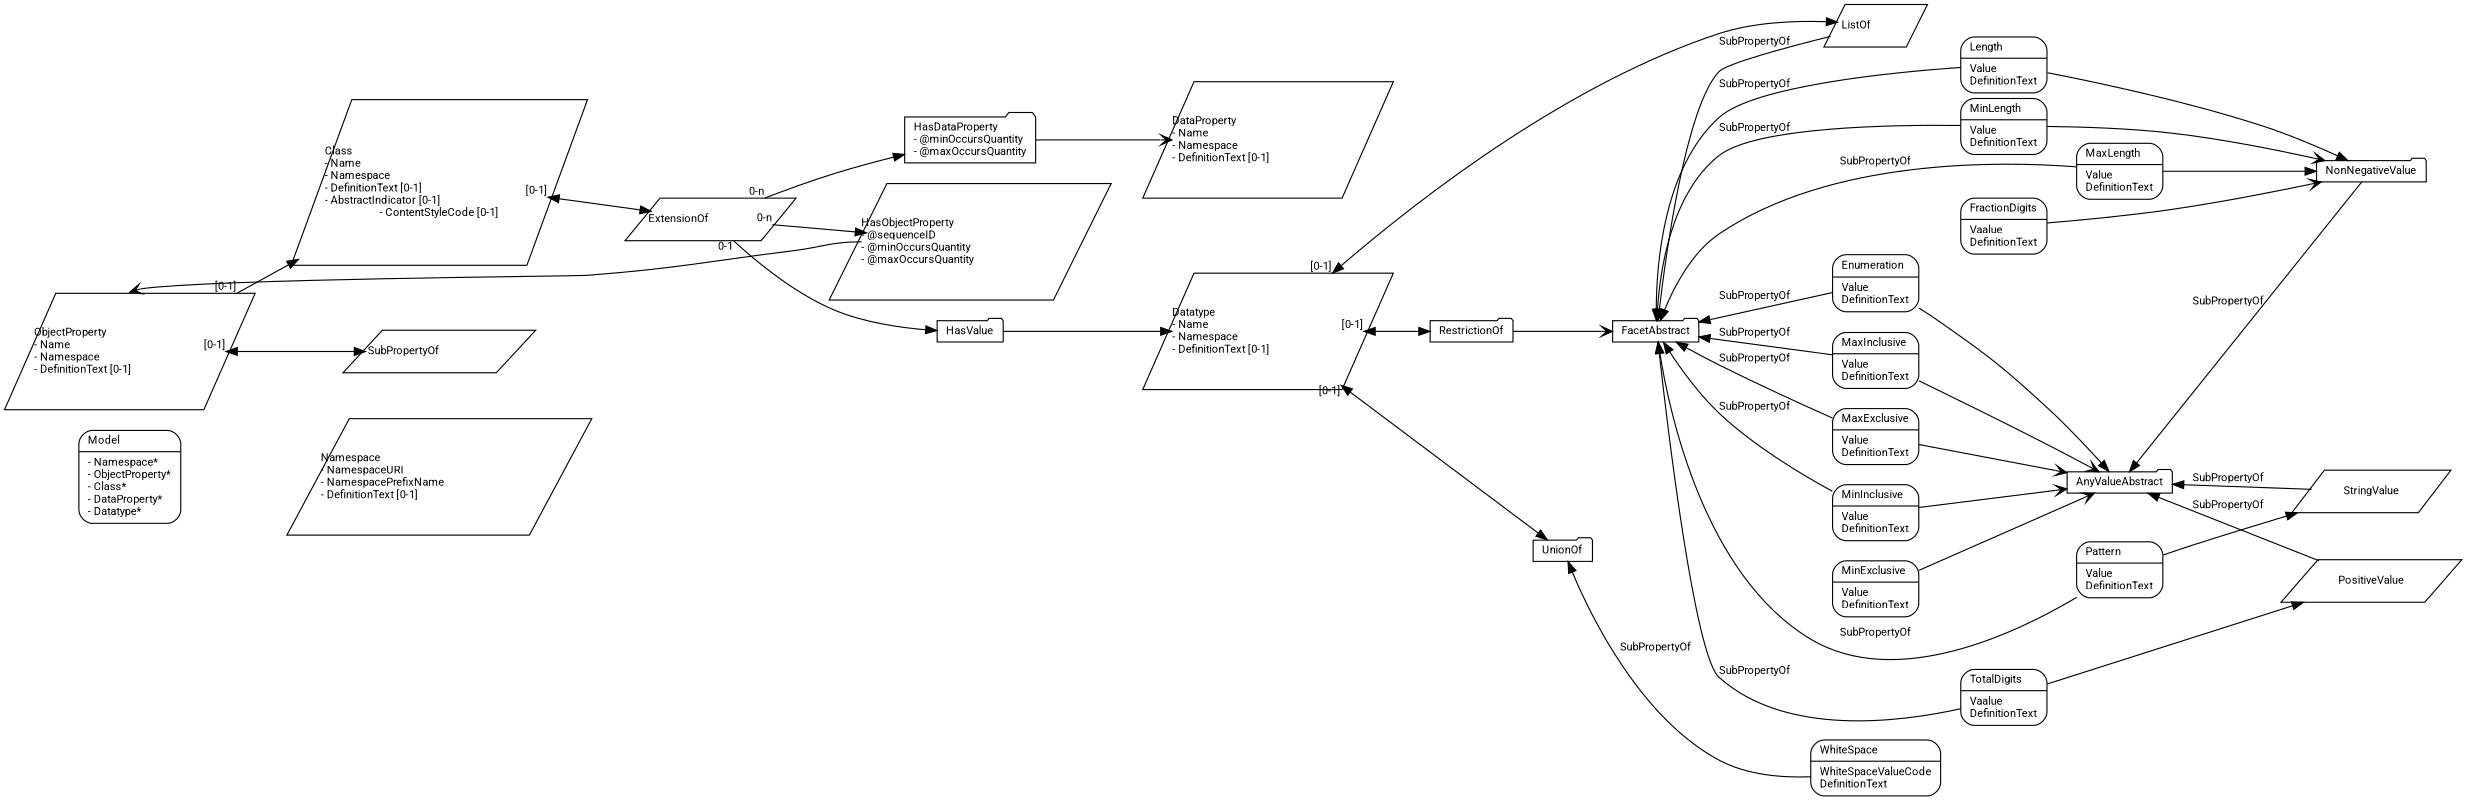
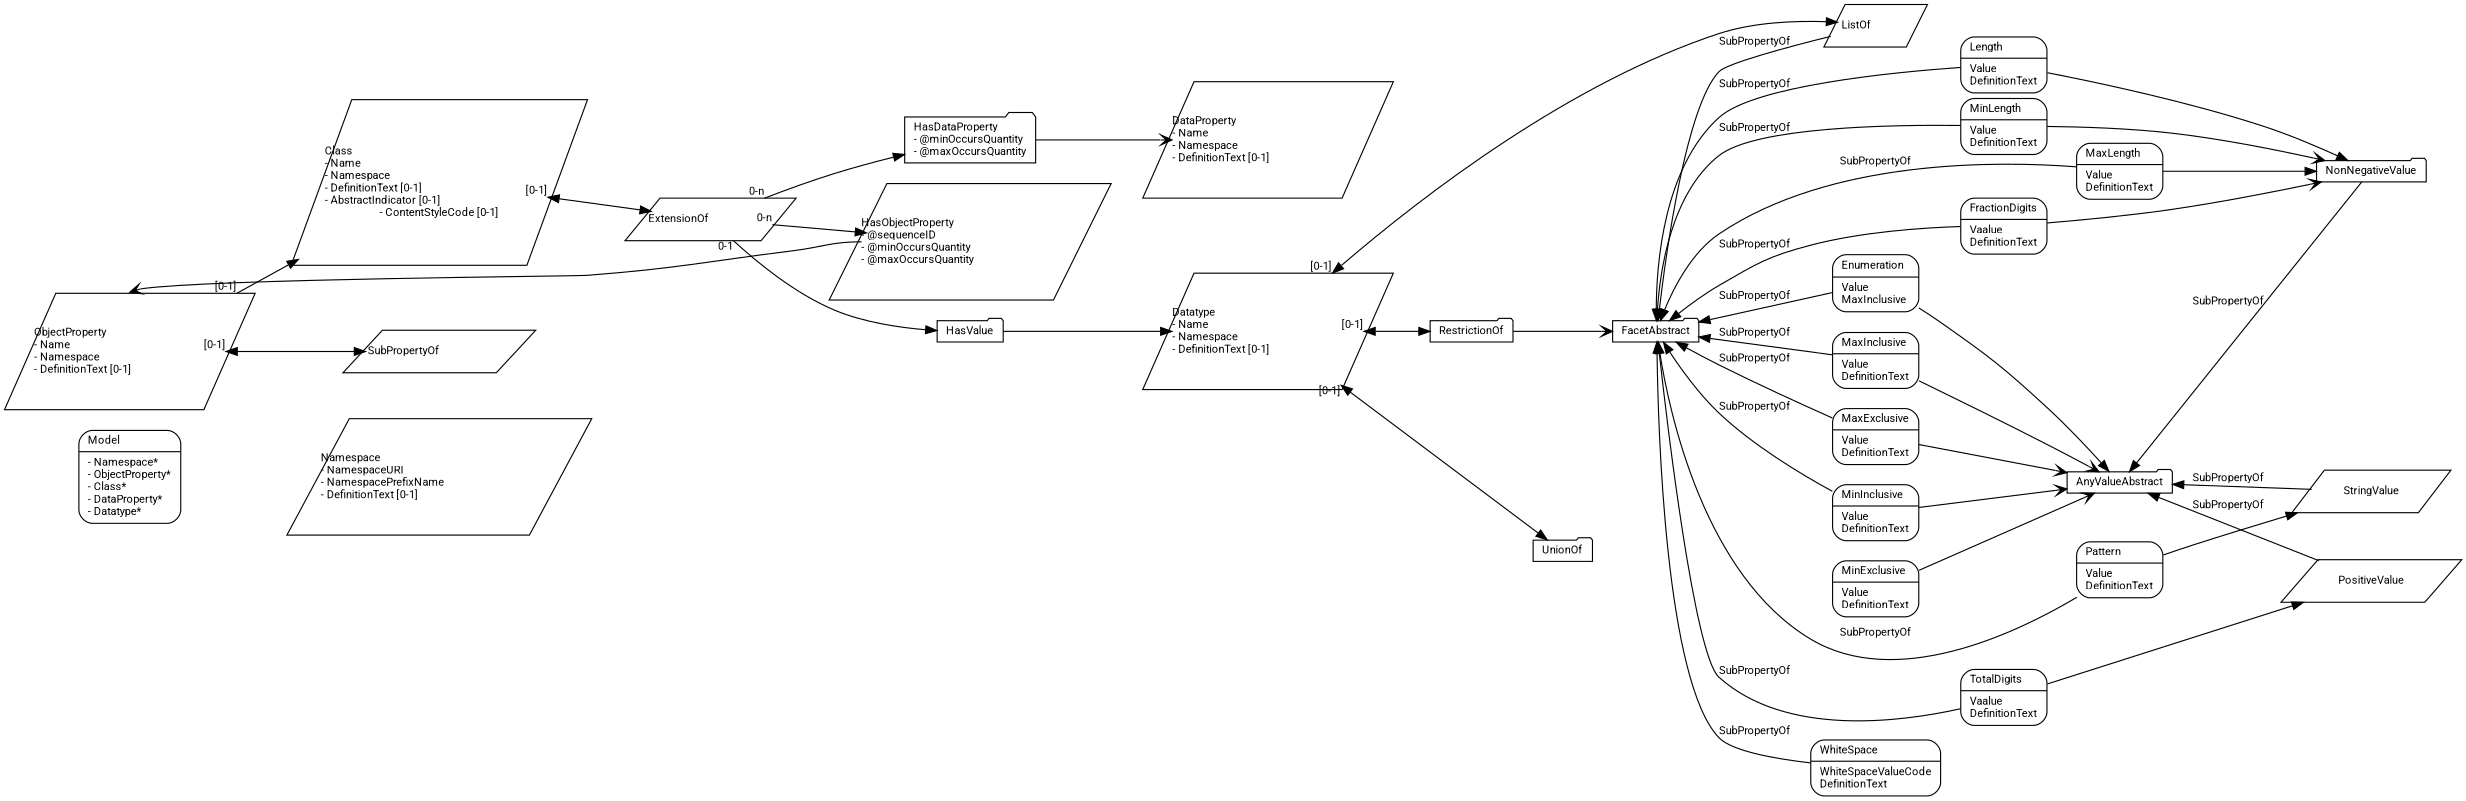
edge "FractionDigits" -> "FacetAbstract": added, label "SubPropertyOf"
node "Enumeration": text "DefinitionText" -> "MaxInclusive"
edge "WhiteSpace" -> "UnionOf": now "WhiteSpace" -> "FacetAbstract"
